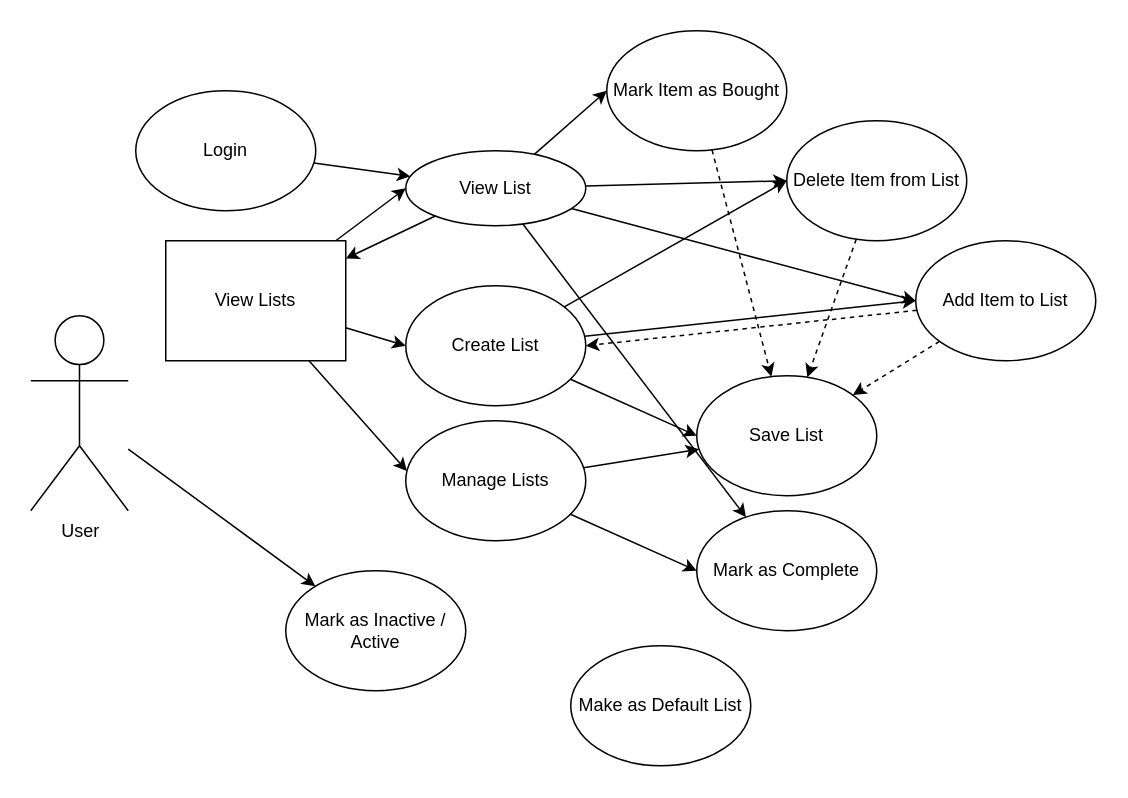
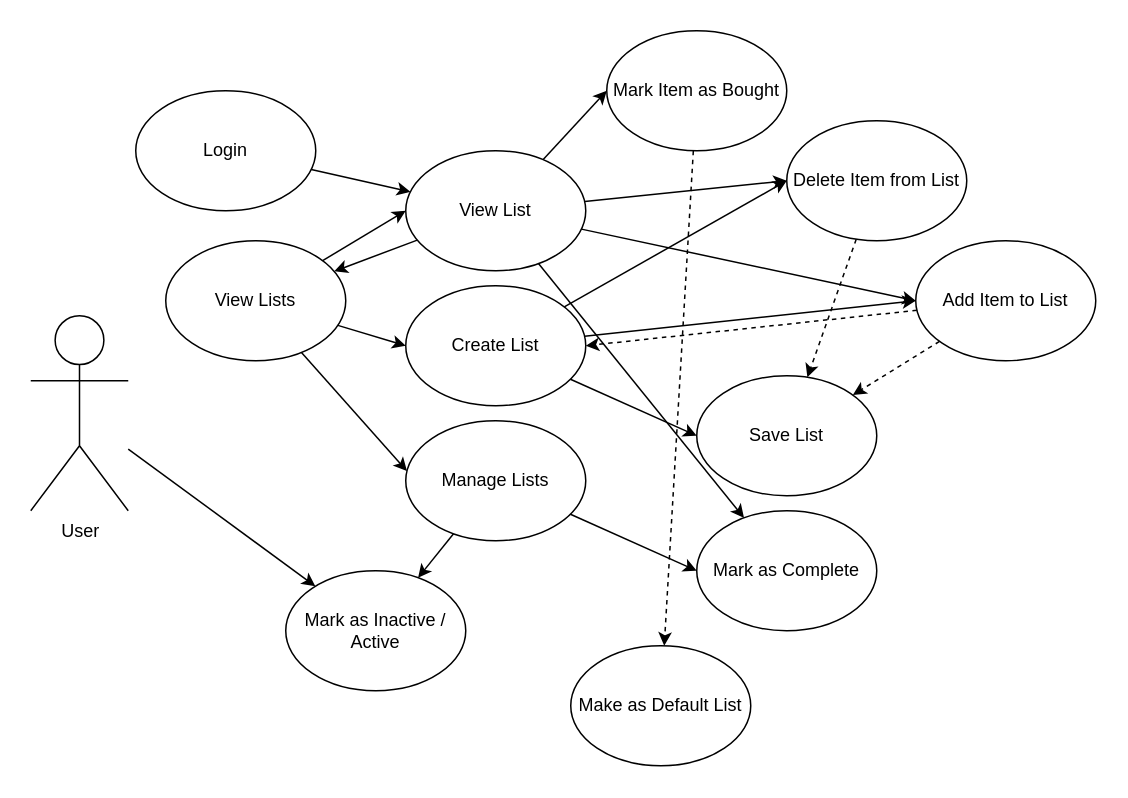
node "View List": size 180x75 -> 180x120
edge "Mark Item as Bought" -> "Save List": now "Mark Item as Bought" -> "Make as Default List"
node "View Lists": shape rectangle -> ellipse
edge "Manage Lists" -> "Save List": now "Manage Lists" -> "Mark as Inactive / Active"
